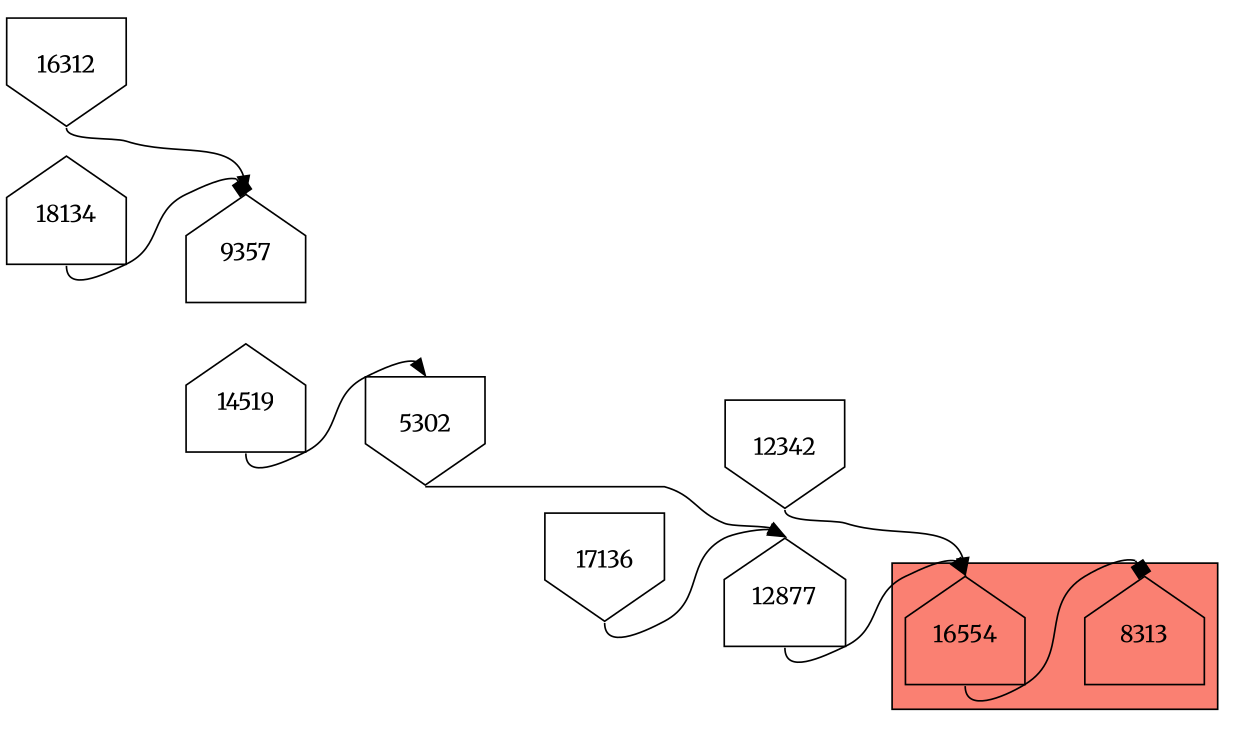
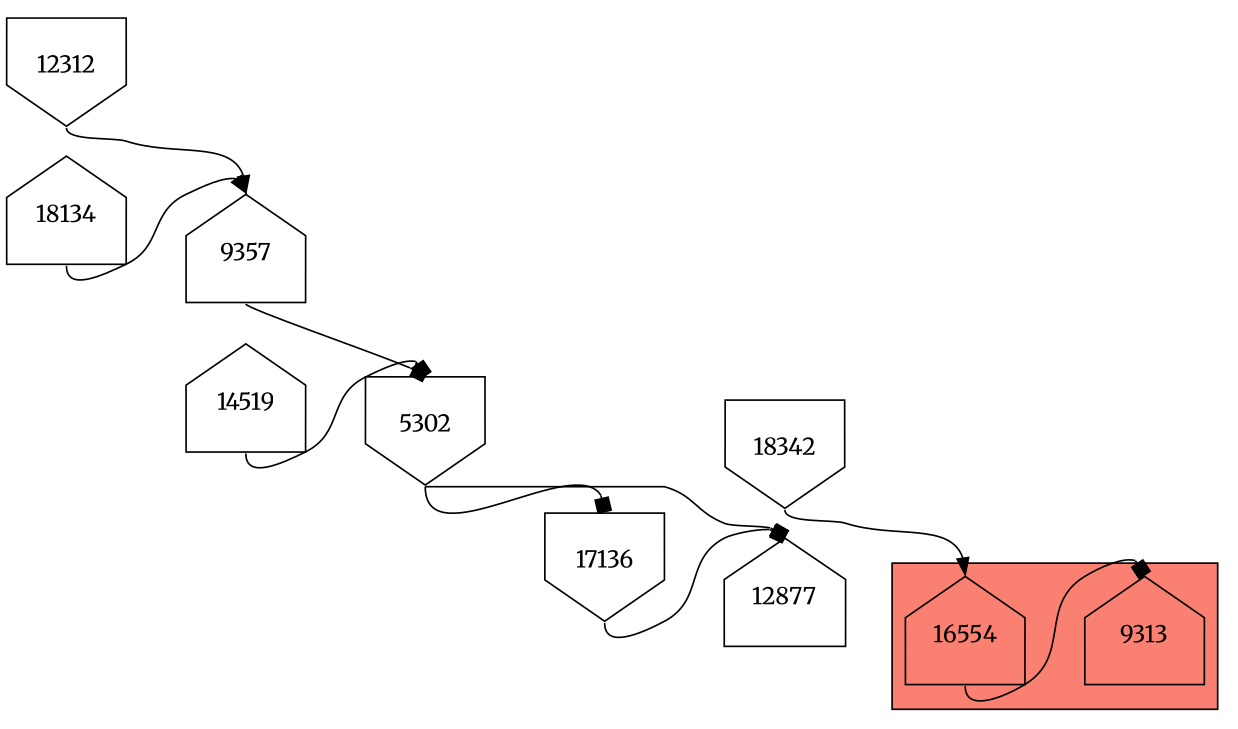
node "16312": label "16312" -> "12312"
edge "18134" -> "9357": arrowhead box -> normal
edge "9357" -> "5302": added
edge "14519" -> "5302": arrowhead normal -> box
node "12342": label "12342" -> "18342"
edge "5302" -> "12877": arrowhead normal -> box
edge "5302" -> "17136": added
edge "17136" -> "12877": arrowhead normal -> box
edge "12877" -> "16554": removed
node "8313": label "8313" -> "9313"
